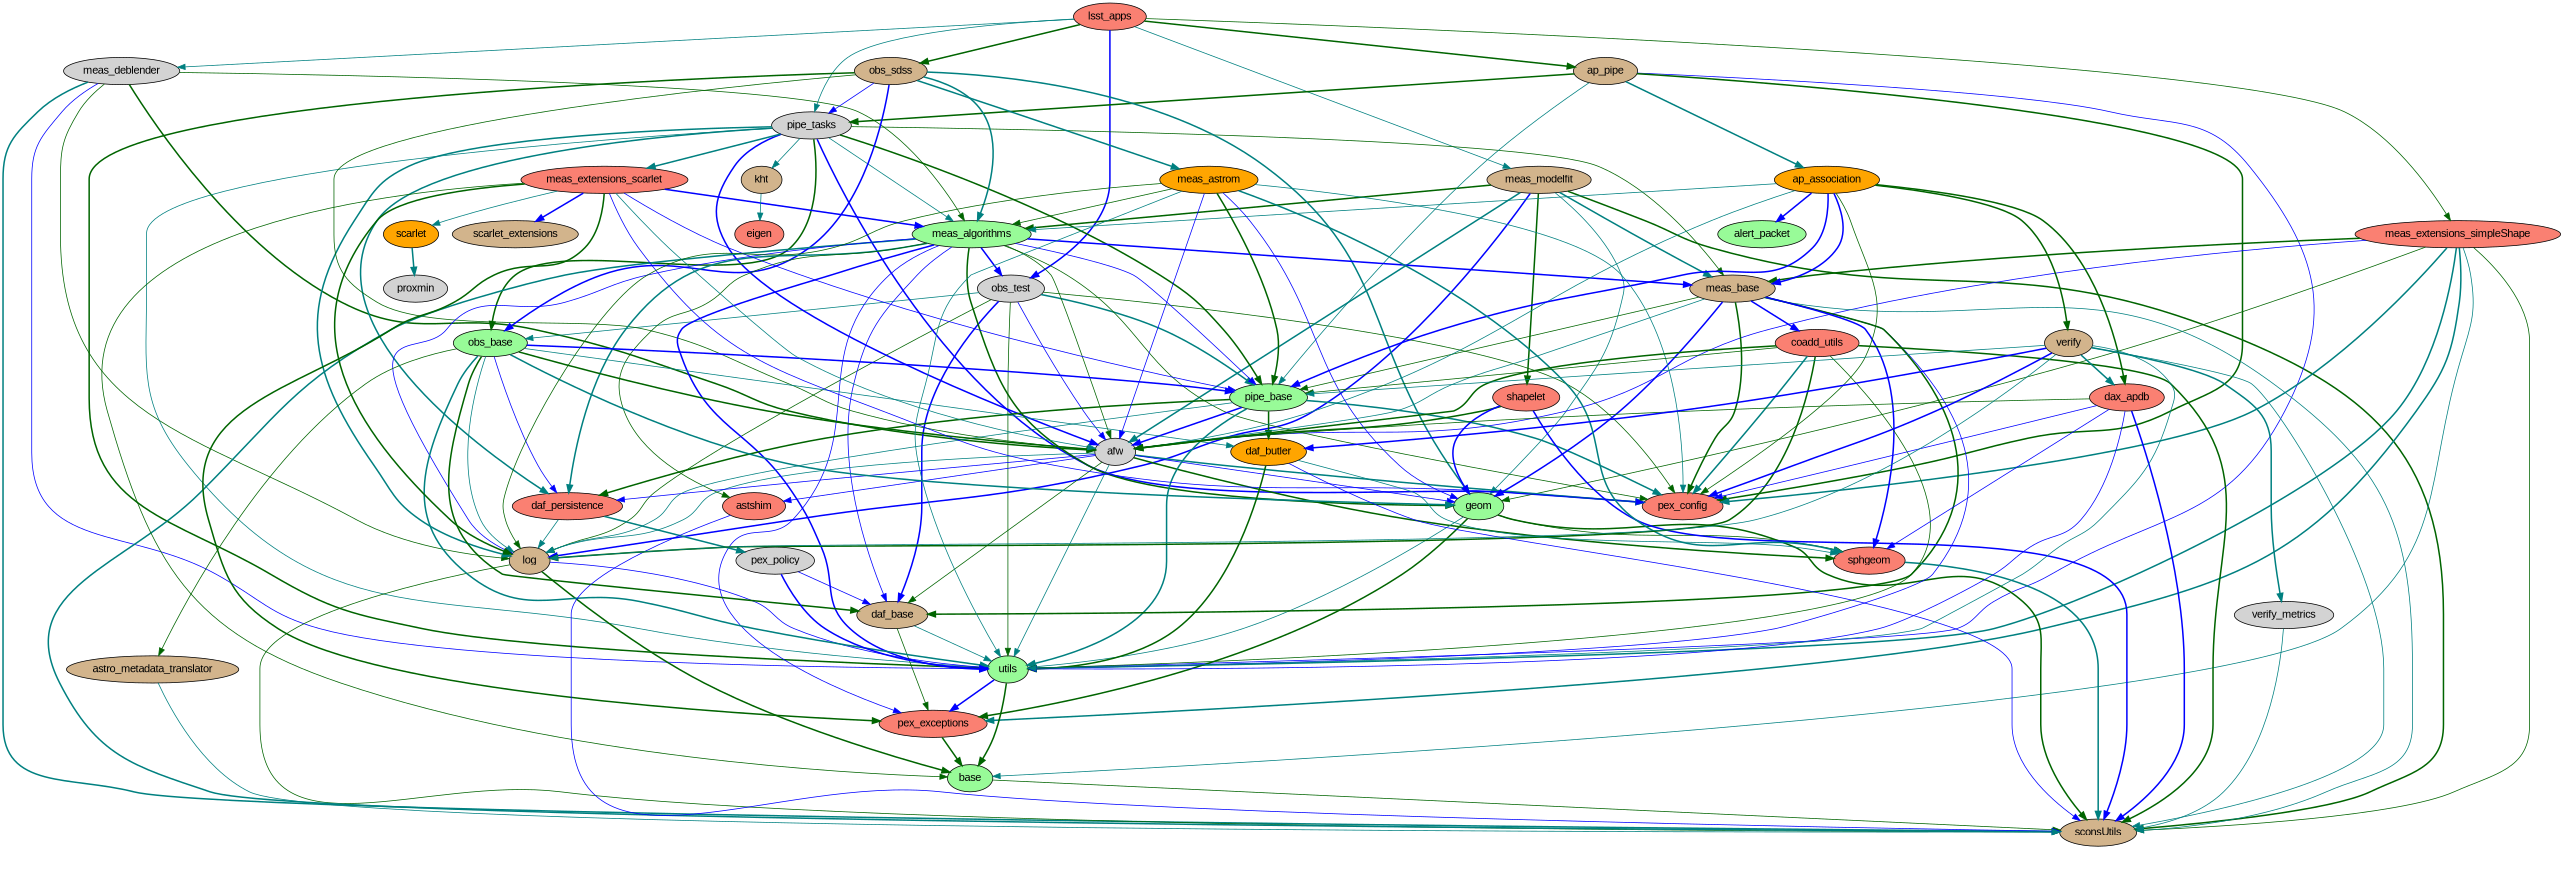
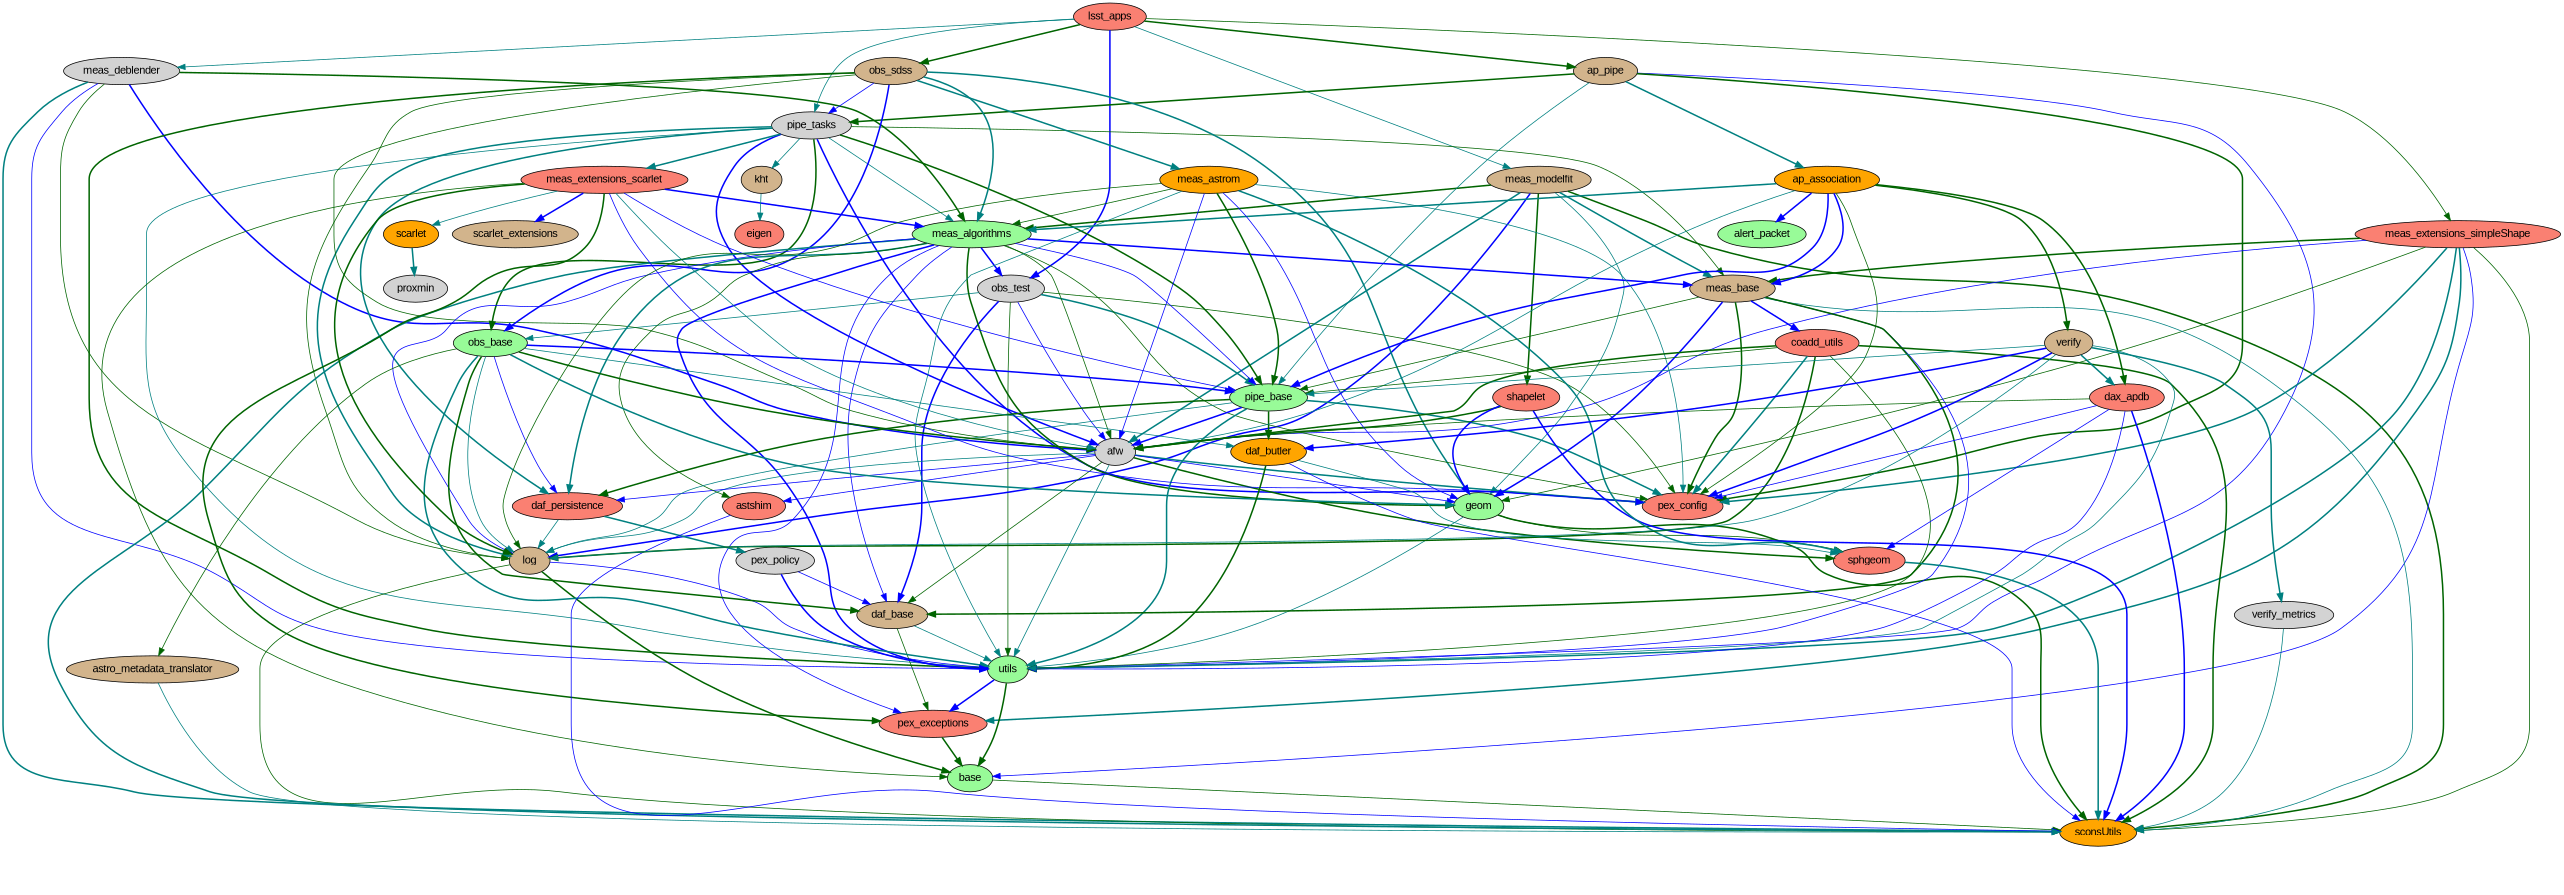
edge "meas_deblender" -> "meas_algorithms": style solid -> bold
edge "ap_association" -> "meas_algorithms": style solid -> bold
edge "meas_deblender" -> "afw": color darkgreen -> blue
edge "meas_base" -> "sphgeom": removed
edge "meas_base" -> "afw": removed
edge "obs_test" -> "log": now "obs_sdss" -> "log"
edge "verify" -> "sconsUtils": removed
edge "geom" -> "pex_exceptions": removed
edge "meas_extensions_simpleShape" -> "base": color teal -> blue
node "sconsUtils": fillcolor tan -> orange
